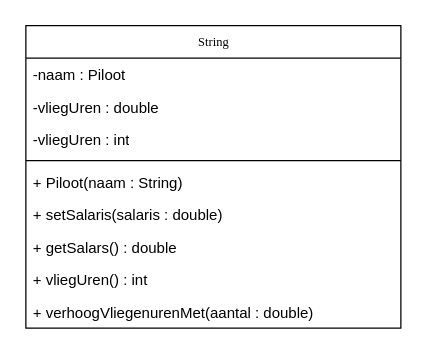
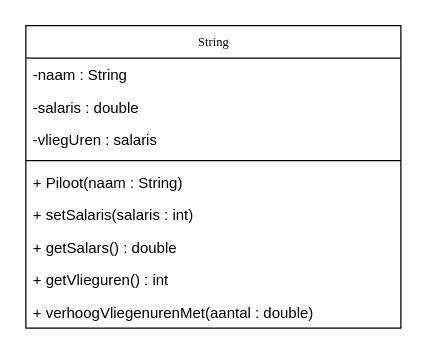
node "-naam : Piloot": label "-naam : Piloot" -> "-naam : String"
node "-vliegUren : double": label "-vliegUren : double" -> "-salaris : double"
node "-vliegUren : int": label "-vliegUren : int" -> "-vliegUren : salaris"
node "+ setSalaris(salaris : double)": label "+ setSalaris(salaris : double)" -> "+ setSalaris(salaris : int)"
node "+ vliegUren() : int": label "+ vliegUren() : int" -> "+ getVlieguren() : int"
